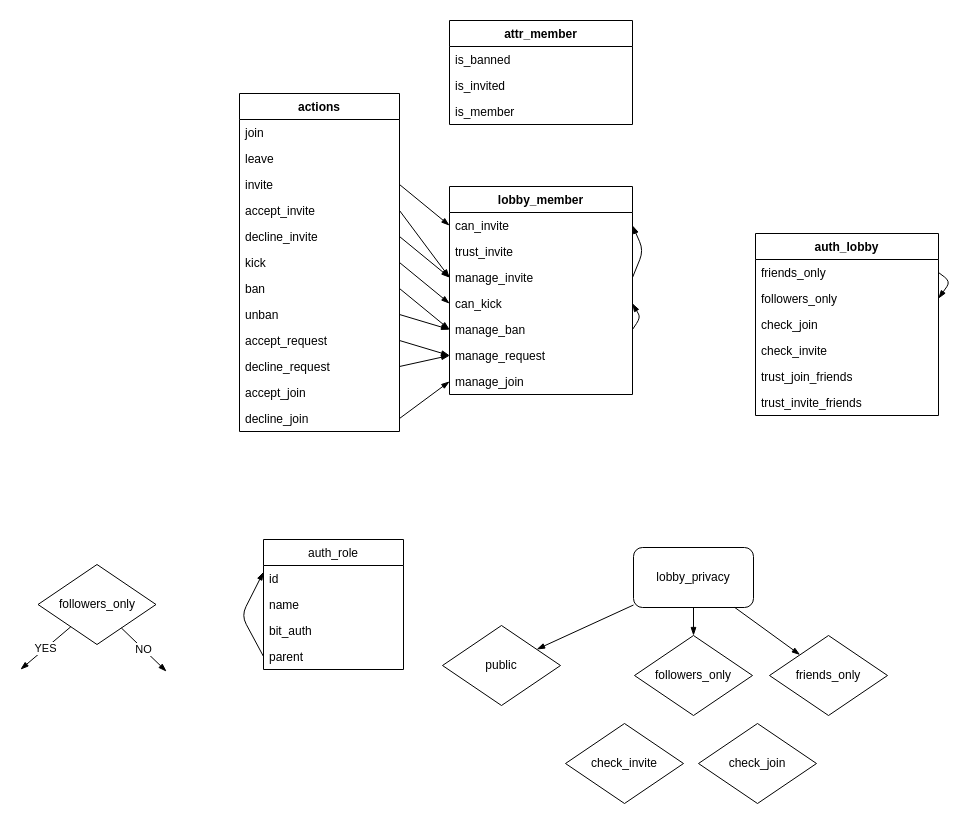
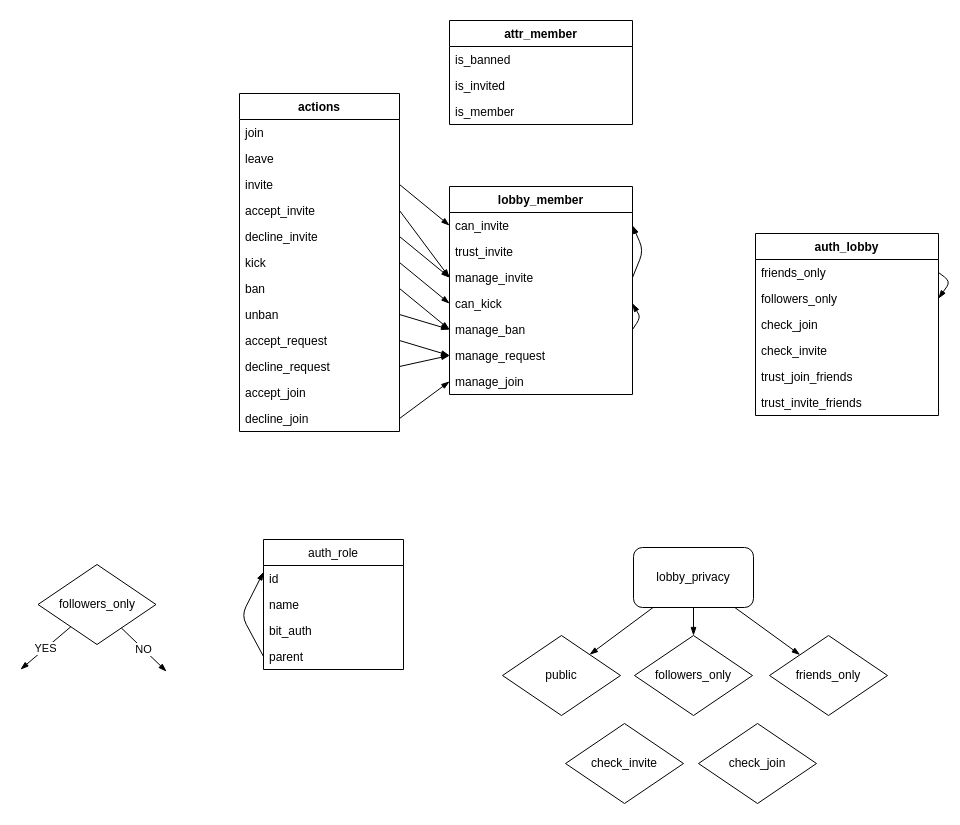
node "public": moved (502, 666) -> (562, 676)
